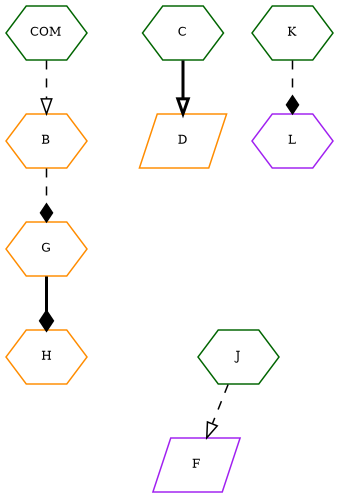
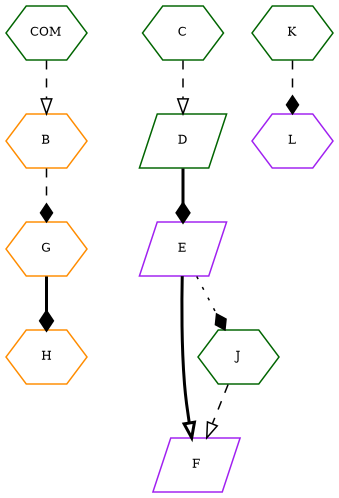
edge "C" -> "D": style bold -> dashed
node "D": color darkorange -> darkgreen
node "E": added
